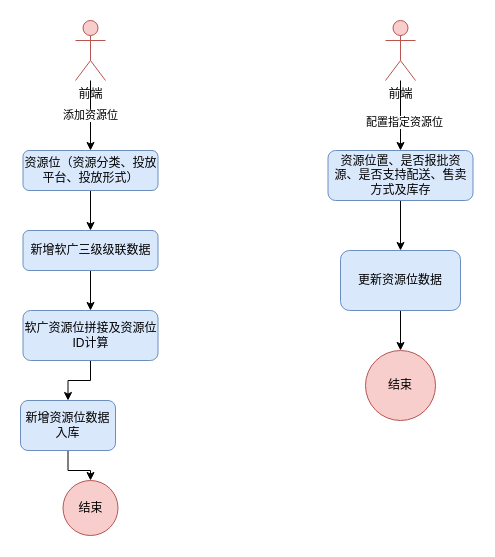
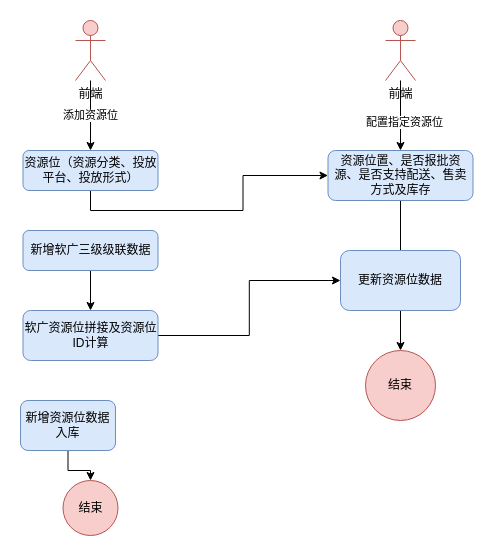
edge "资源位（资源分类、投放平台、投放形式）" -> "新增软广三级级联数据": now "资源位（资源分类、投放平台、投放形式）" -> "资源位置、是否报批资源、是否支持配送、售卖方式及库存"
edge "资源位置、是否报批资源、是否支持配送、售卖方式及库存" -> "更新资源位数据": arrowhead classic -> none
edge "软广资源位拼接及资源位ID计算" -> "新增资源位数据入库": now "软广资源位拼接及资源位ID计算" -> "更新资源位数据"
